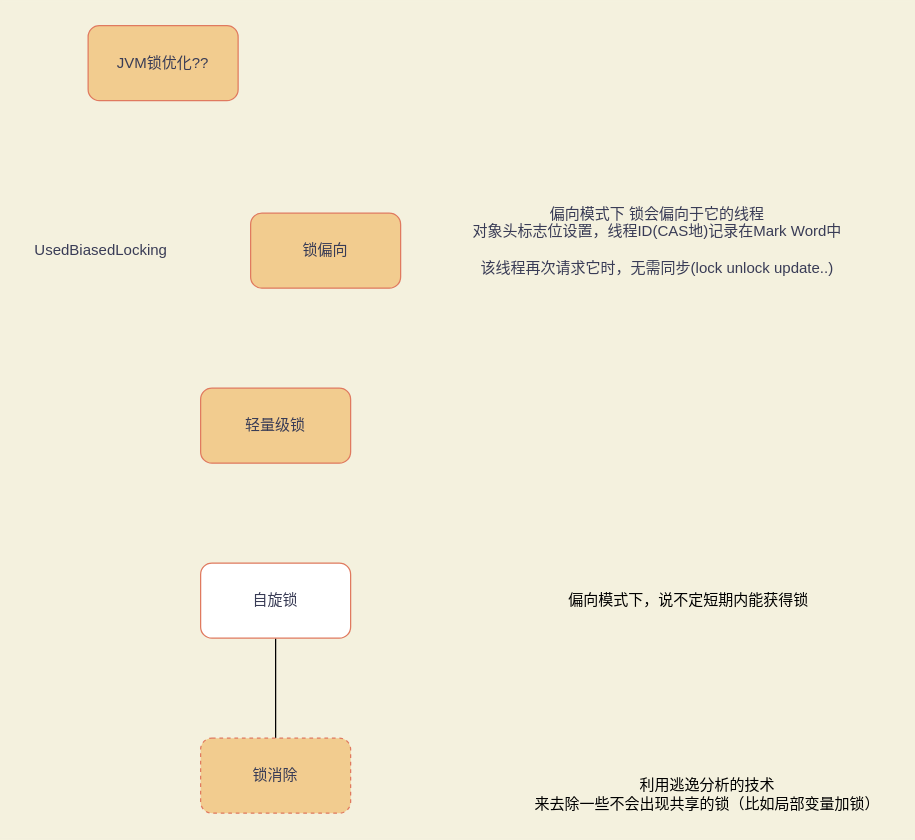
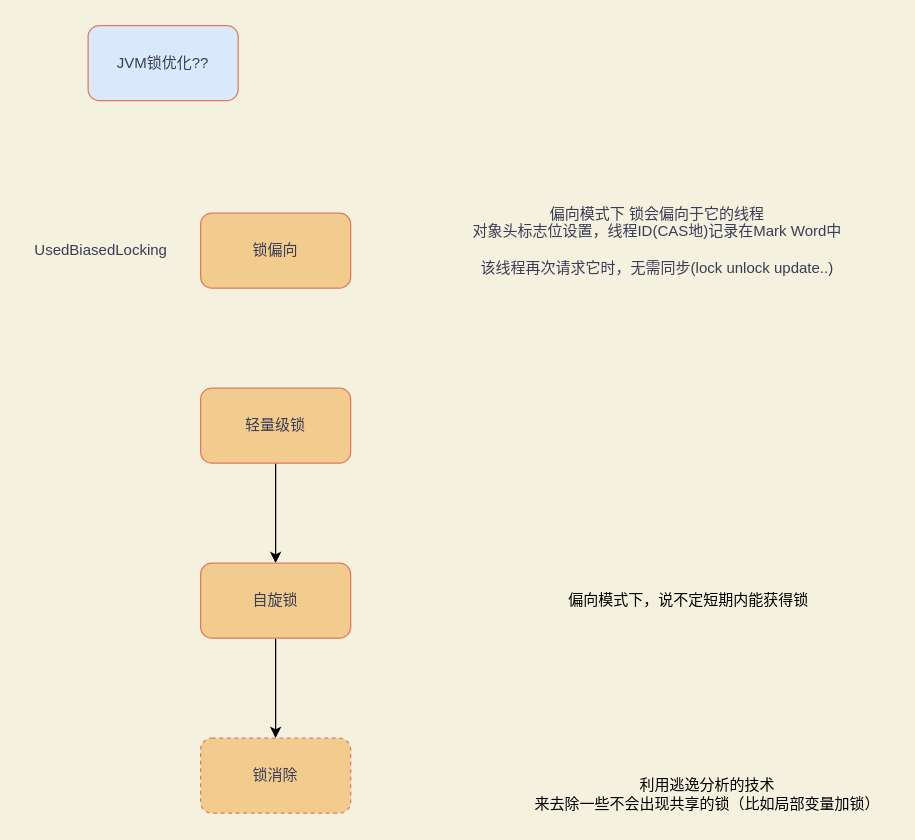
node "JVM锁优化??": fillcolor #f2cc8f -> #dae8fc
node "锁偏向": moved (326, 251) -> (276, 251)
edge "轻量级锁" -> "自旋锁": added
node "自旋锁": fillcolor #ffffff -> #f2cc8f
edge "自旋锁" -- "锁消除": arrowhead none -> classic
